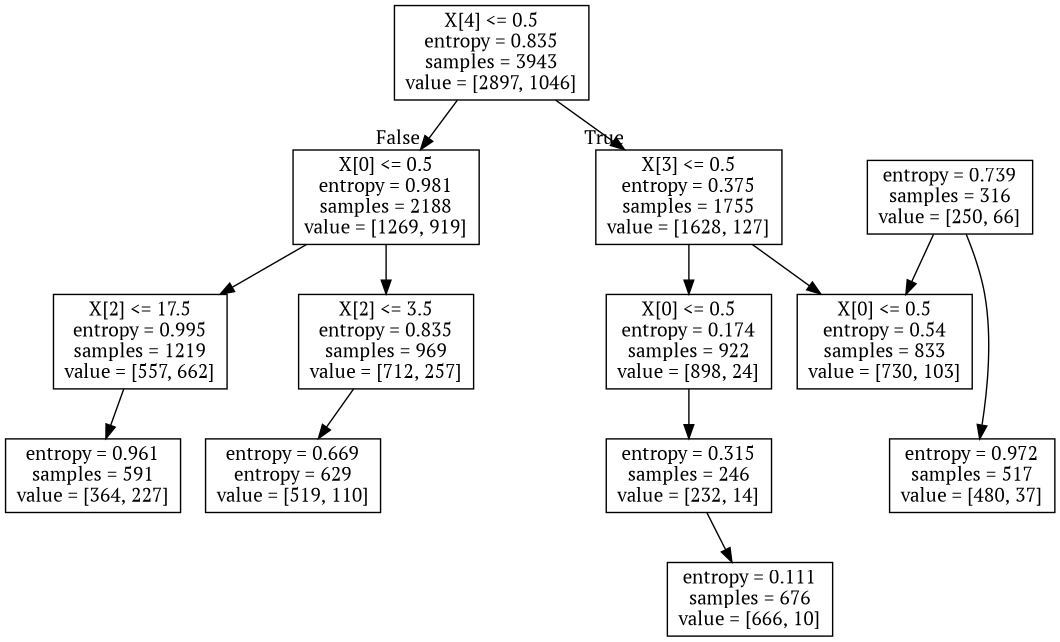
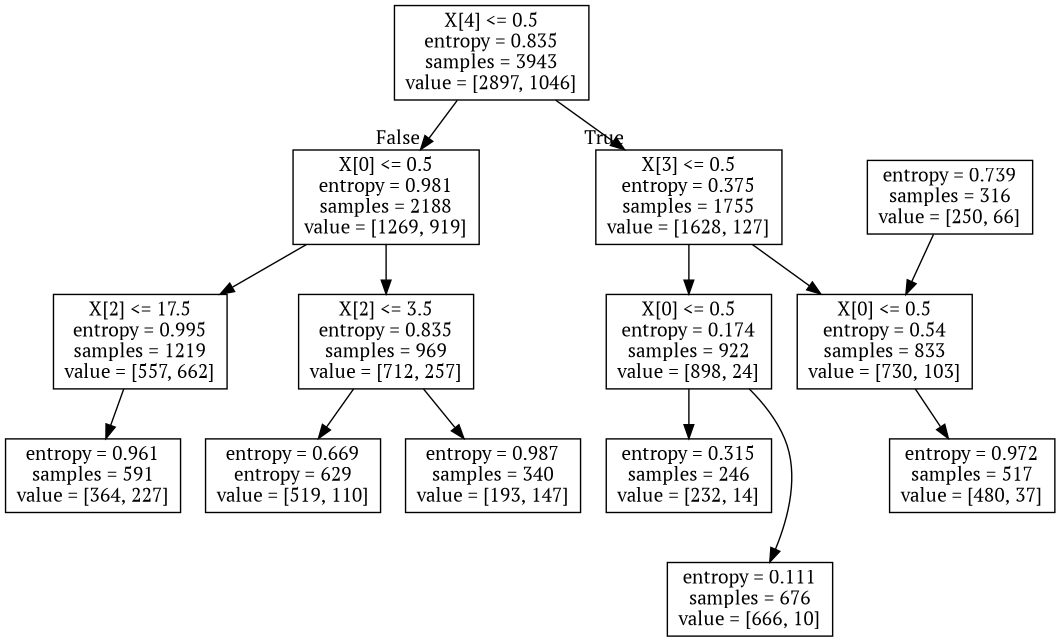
edge "entropy = 0.739 samples = 316 value = [250, 66]" -> "entropy = 0.972 samples = 517 value = [480, 37]": now "X[0] <= 0.5 entropy = 0.54 samples = 833 value = [730, 103]" -> "entropy = 0.972 samples = 517 value = [480, 37]"
node "entropy = 0.987 samples = 340 value = [193, 147]": added
edge "entropy = 0.315 samples = 246 value = [232, 14]" -> "entropy = 0.111 samples = 676 value = [666, 10]": now "X[0] <= 0.5 entropy = 0.174 samples = 922 value = [898, 24]" -> "entropy = 0.111 samples = 676 value = [666, 10]"
